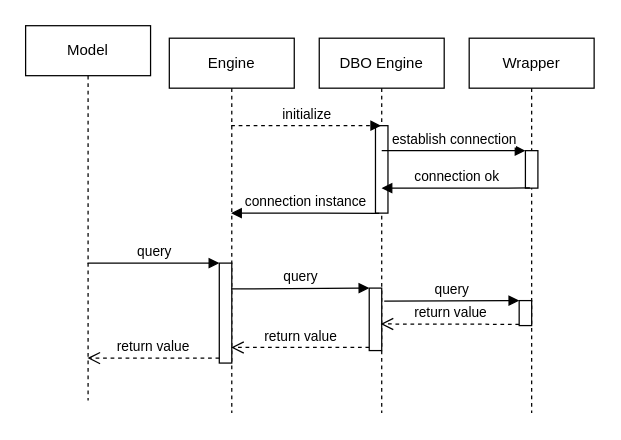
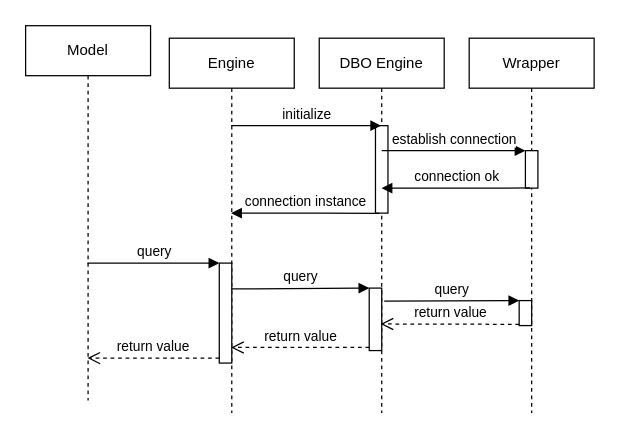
edge "Engine" -> "DBO Engine": style dashed -> solid
